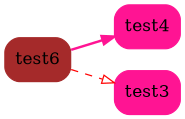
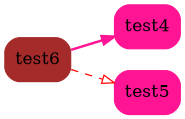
node "test3": label "test3" -> "test5"
